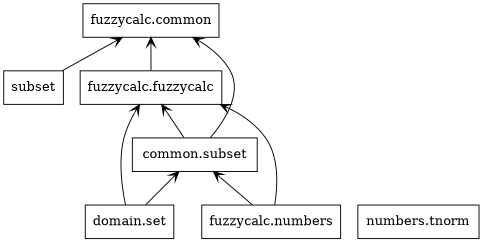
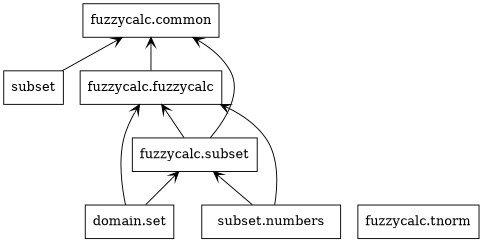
node "common.subset": label "common.subset" -> "fuzzycalc.subset"
node "fuzzycalc.numbers": label "fuzzycalc.numbers" -> "subset.numbers"
node "numbers.tnorm": label "numbers.tnorm" -> "fuzzycalc.tnorm"
